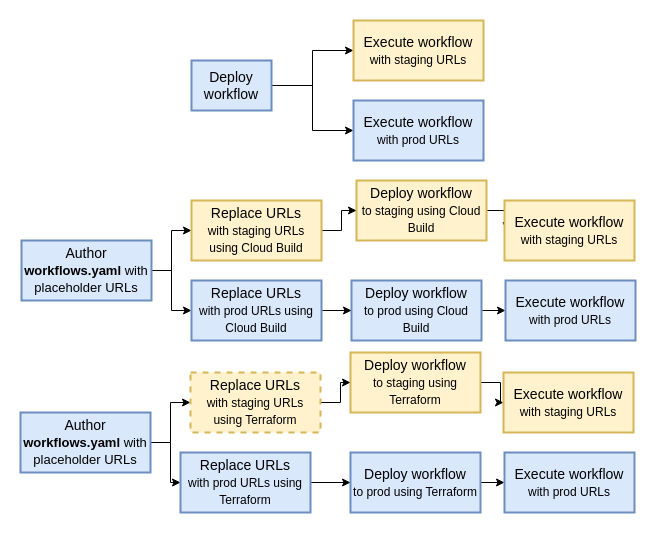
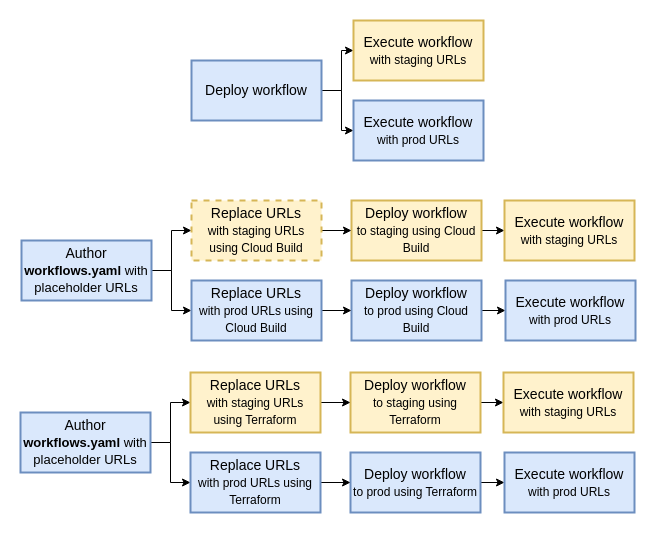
node "Deploy workflow": size 80x50 -> 130x60
node "Deploy workflow to staging using Cloud Build": moved (422, 211) -> (417, 231)
node "Replace URLs with staging URLs using Cloud Build": style solid -> dashed
node "Deploy workflow to staging using Terraform": moved (416, 383) -> (416, 403)
node "Replace URLs with staging URLs using Terraform": style dashed -> solid
node "Replace URLs with prod URLs using Terraform": moved (246, 483) -> (256, 483)
